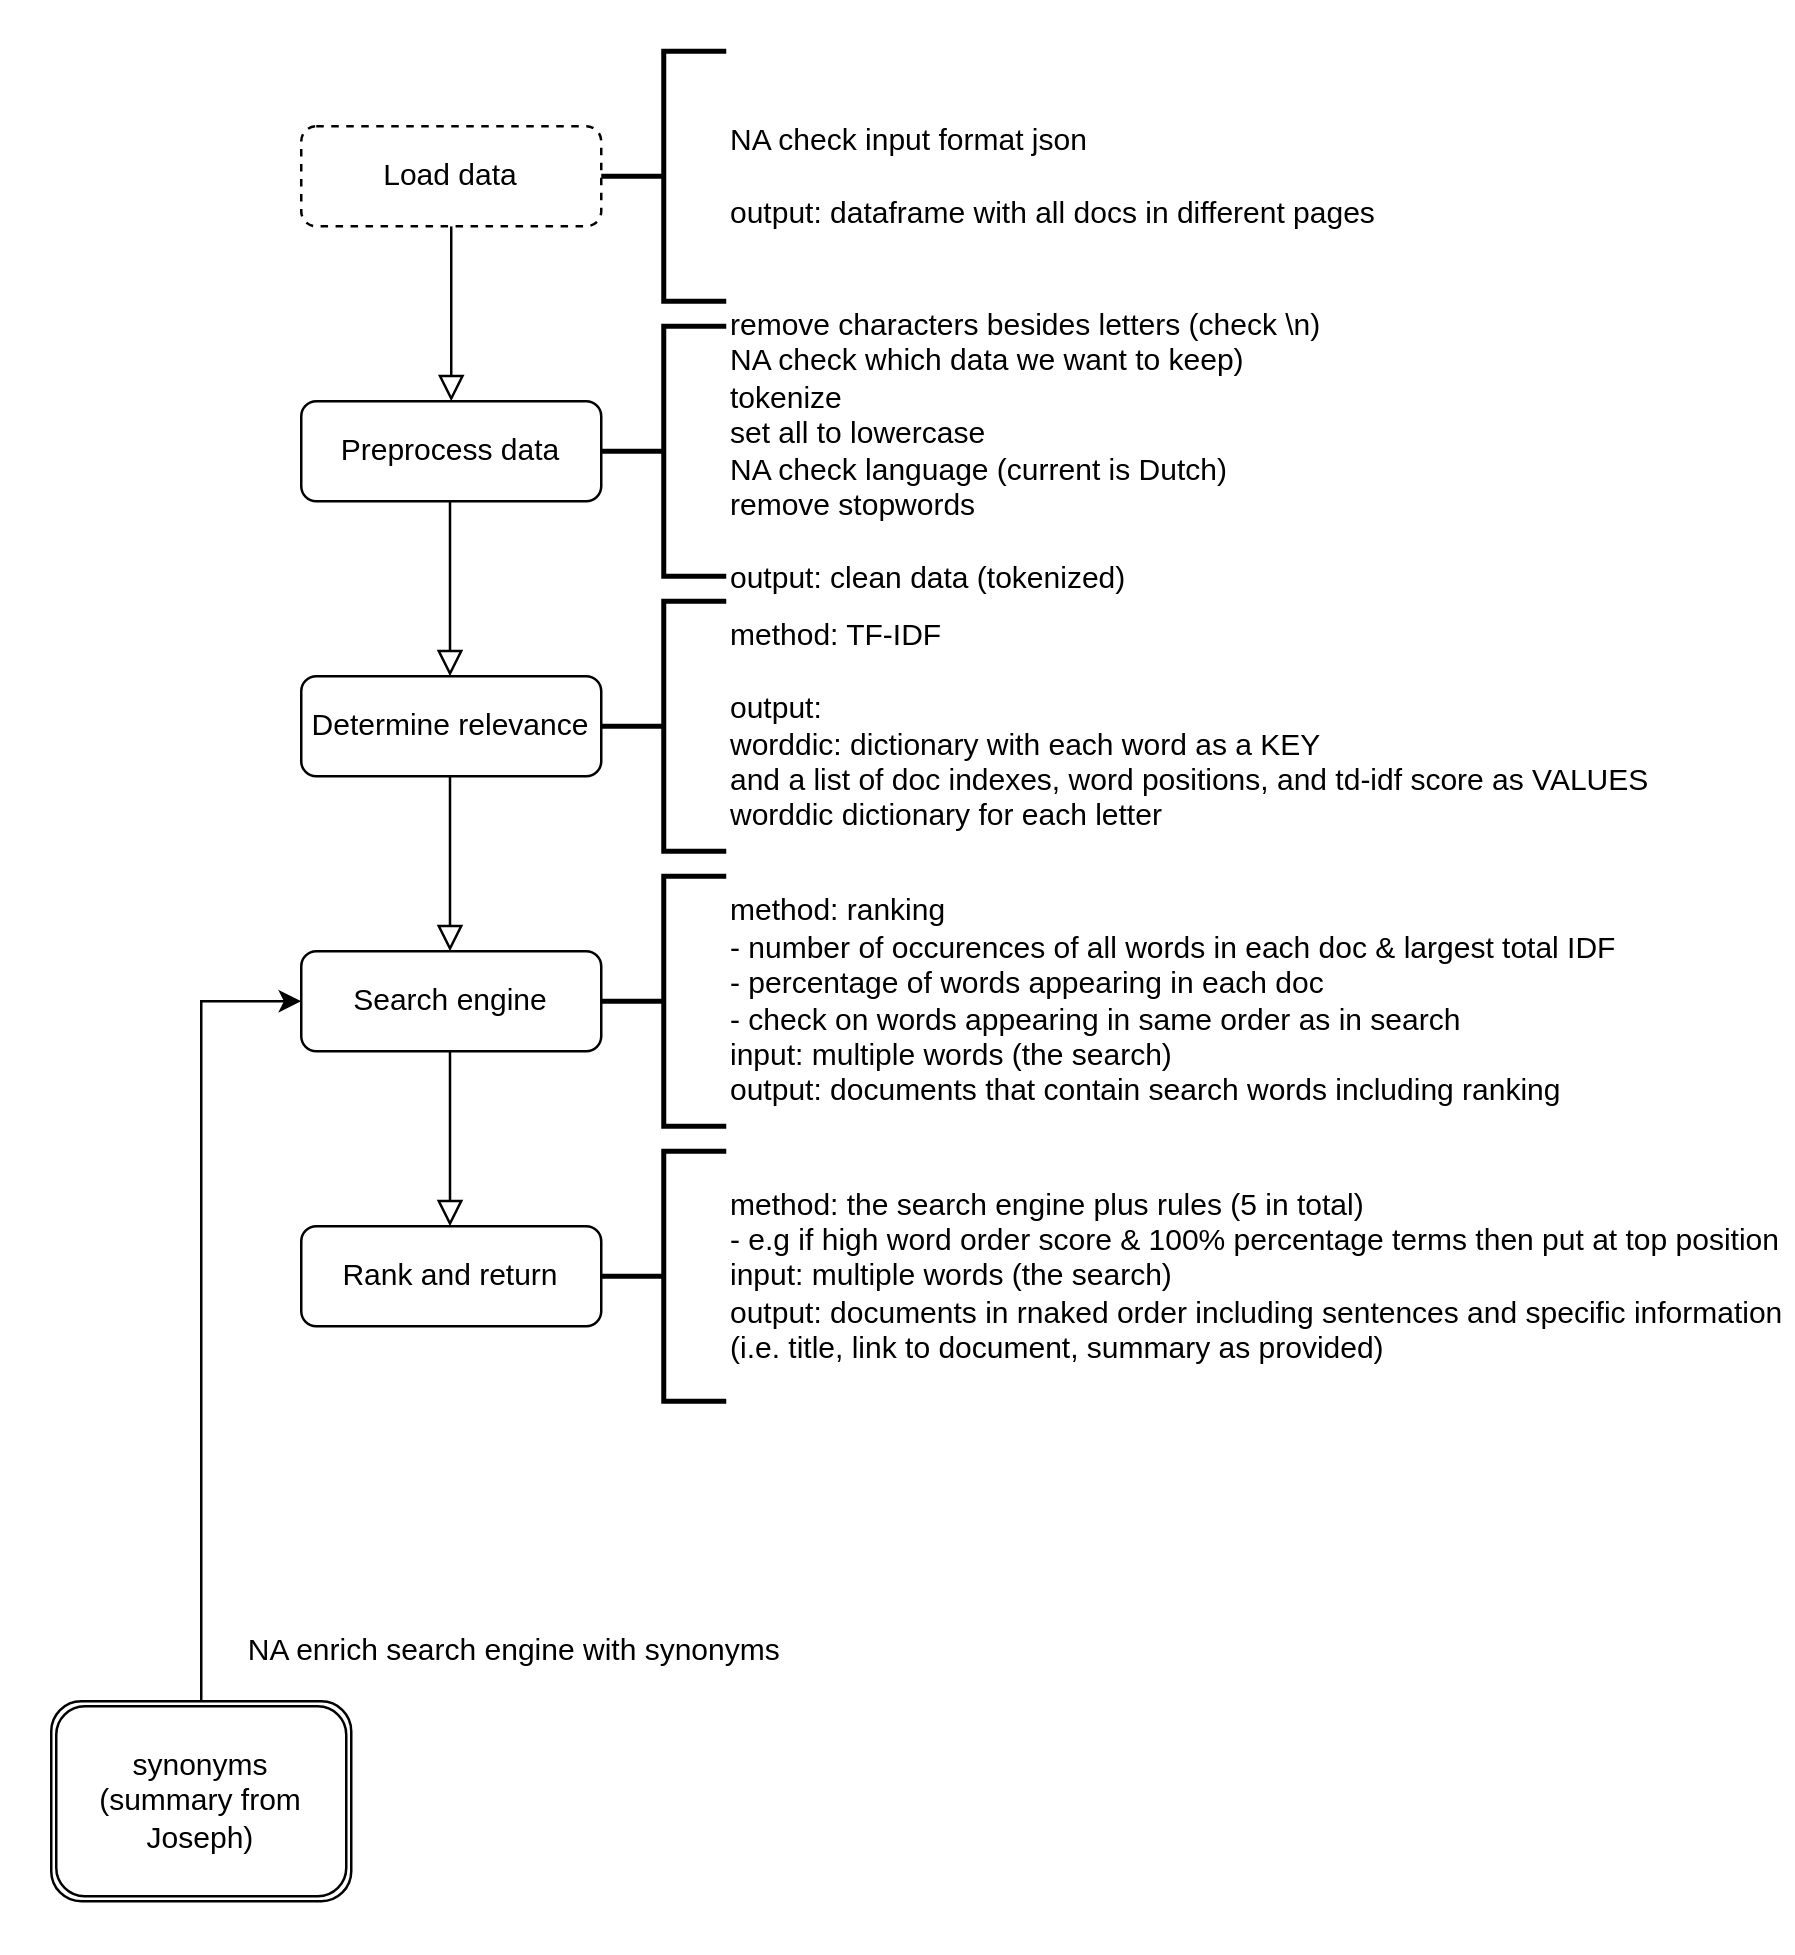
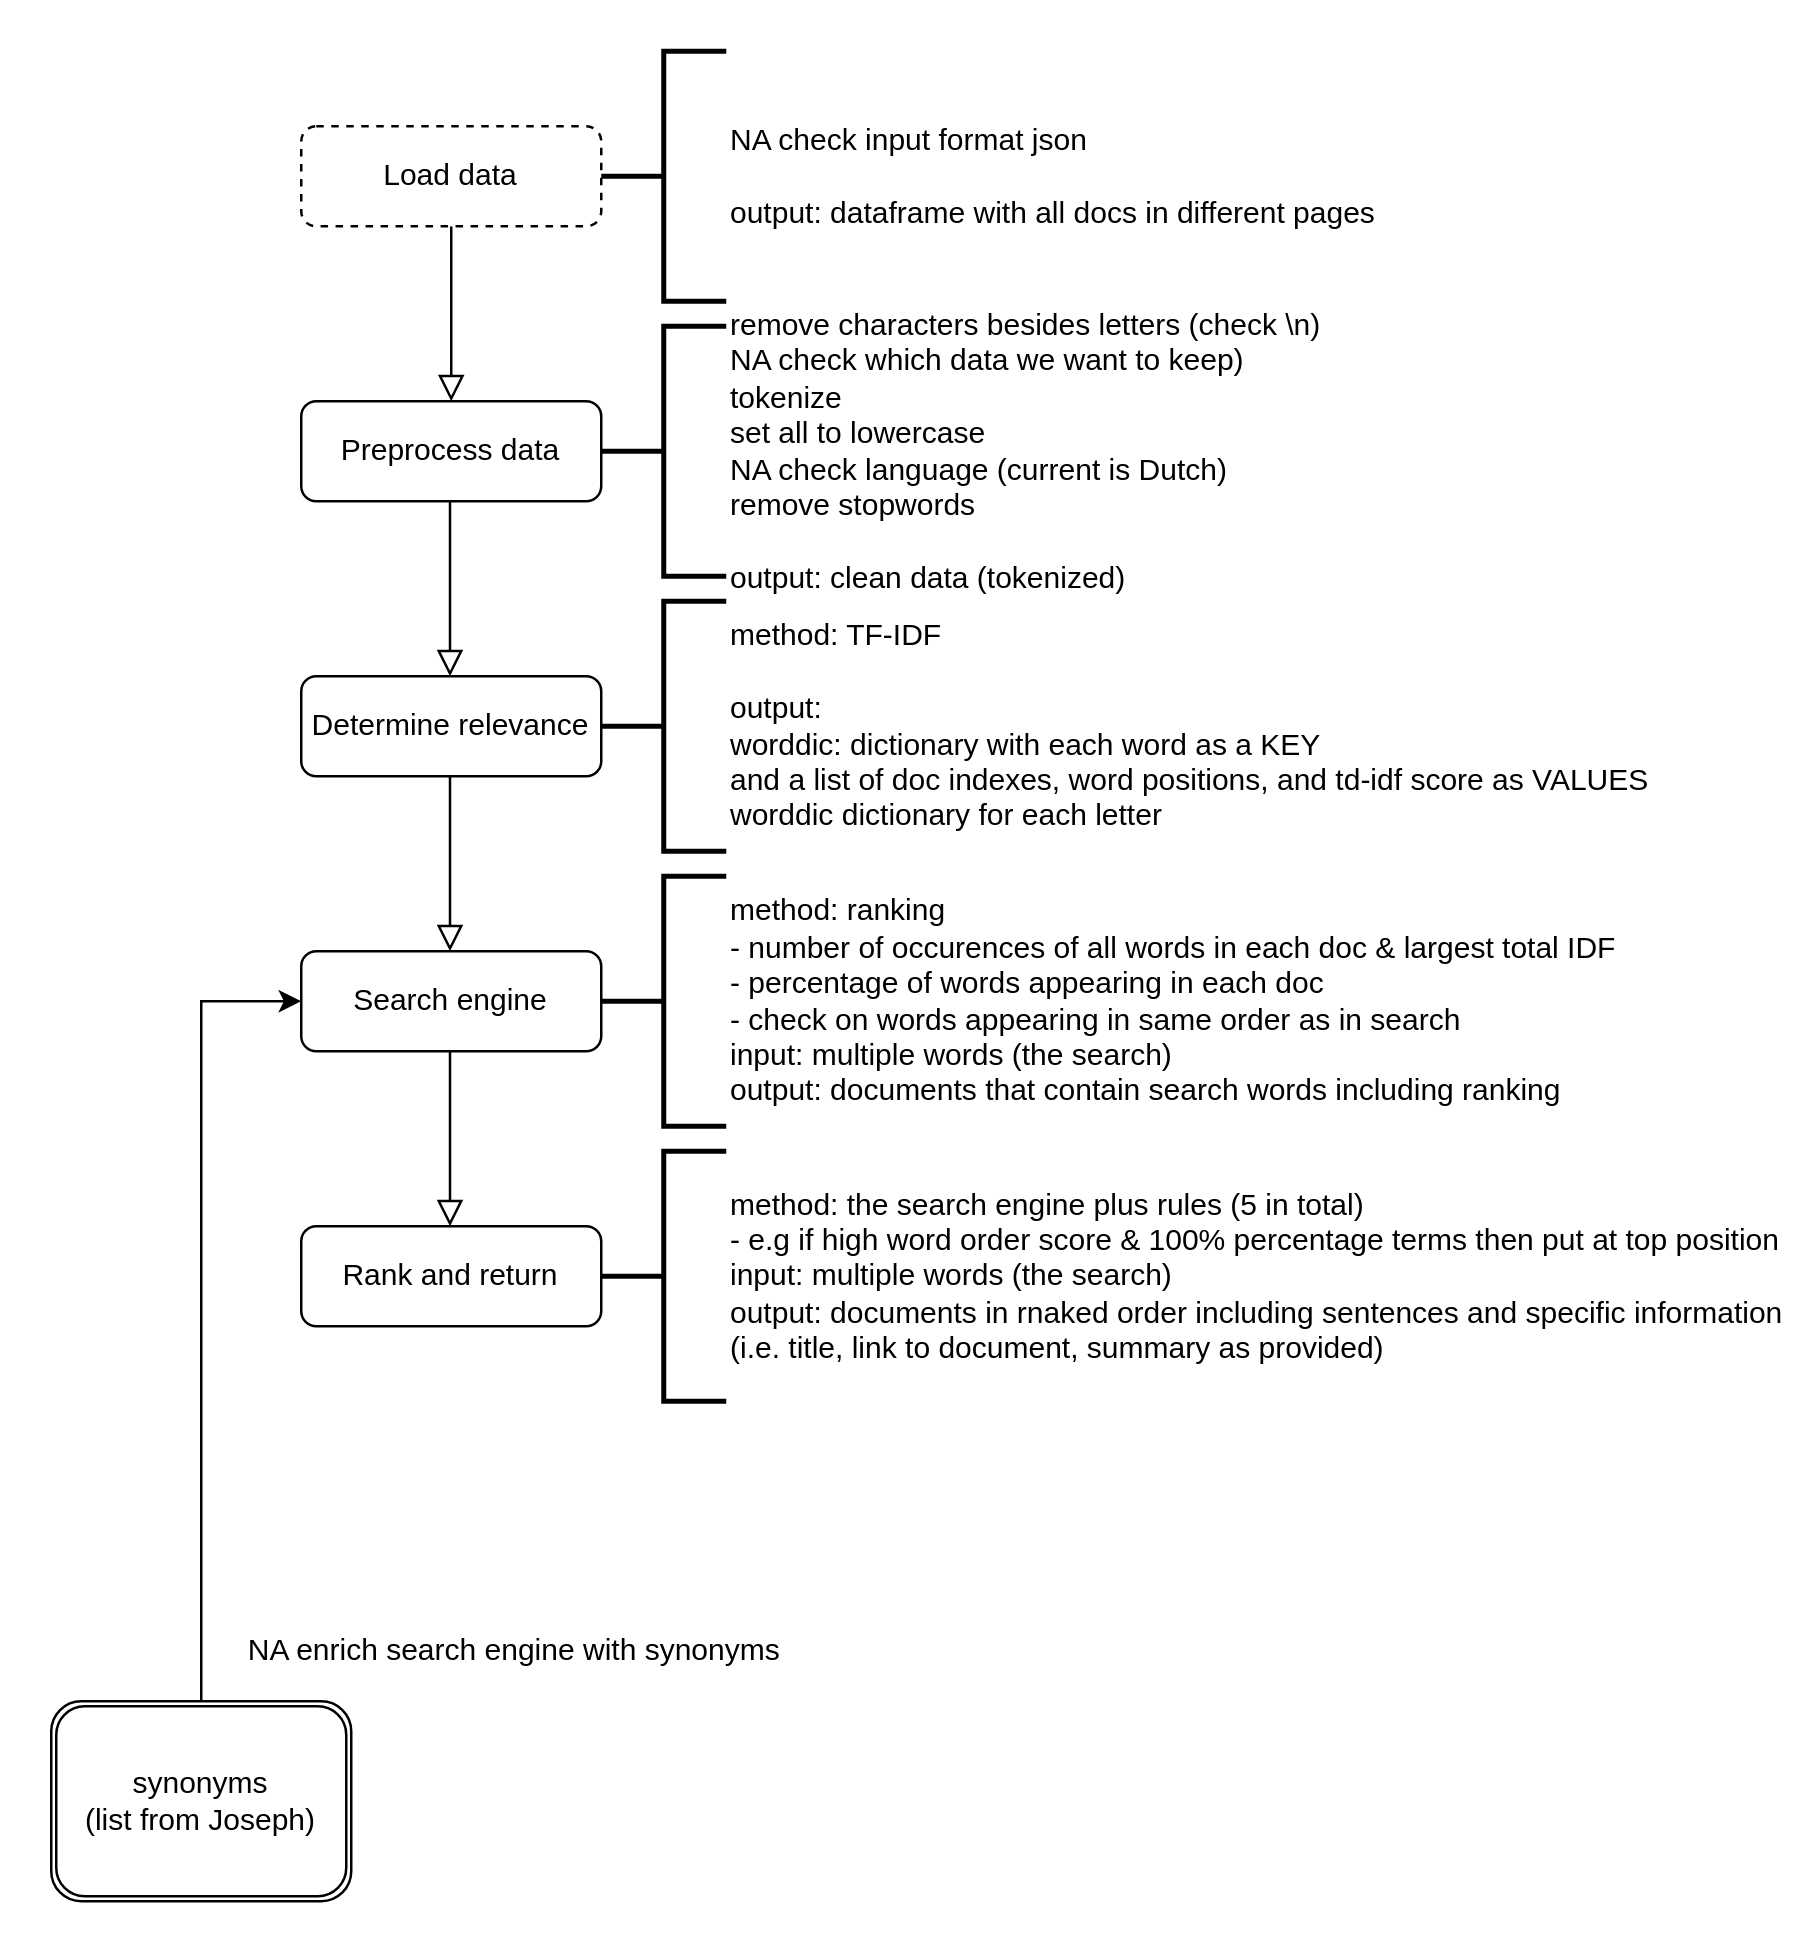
node "synonyms (summary from Joseph)": label "synonyms (summary from Joseph)" -> "synonyms (list from Joseph)"
